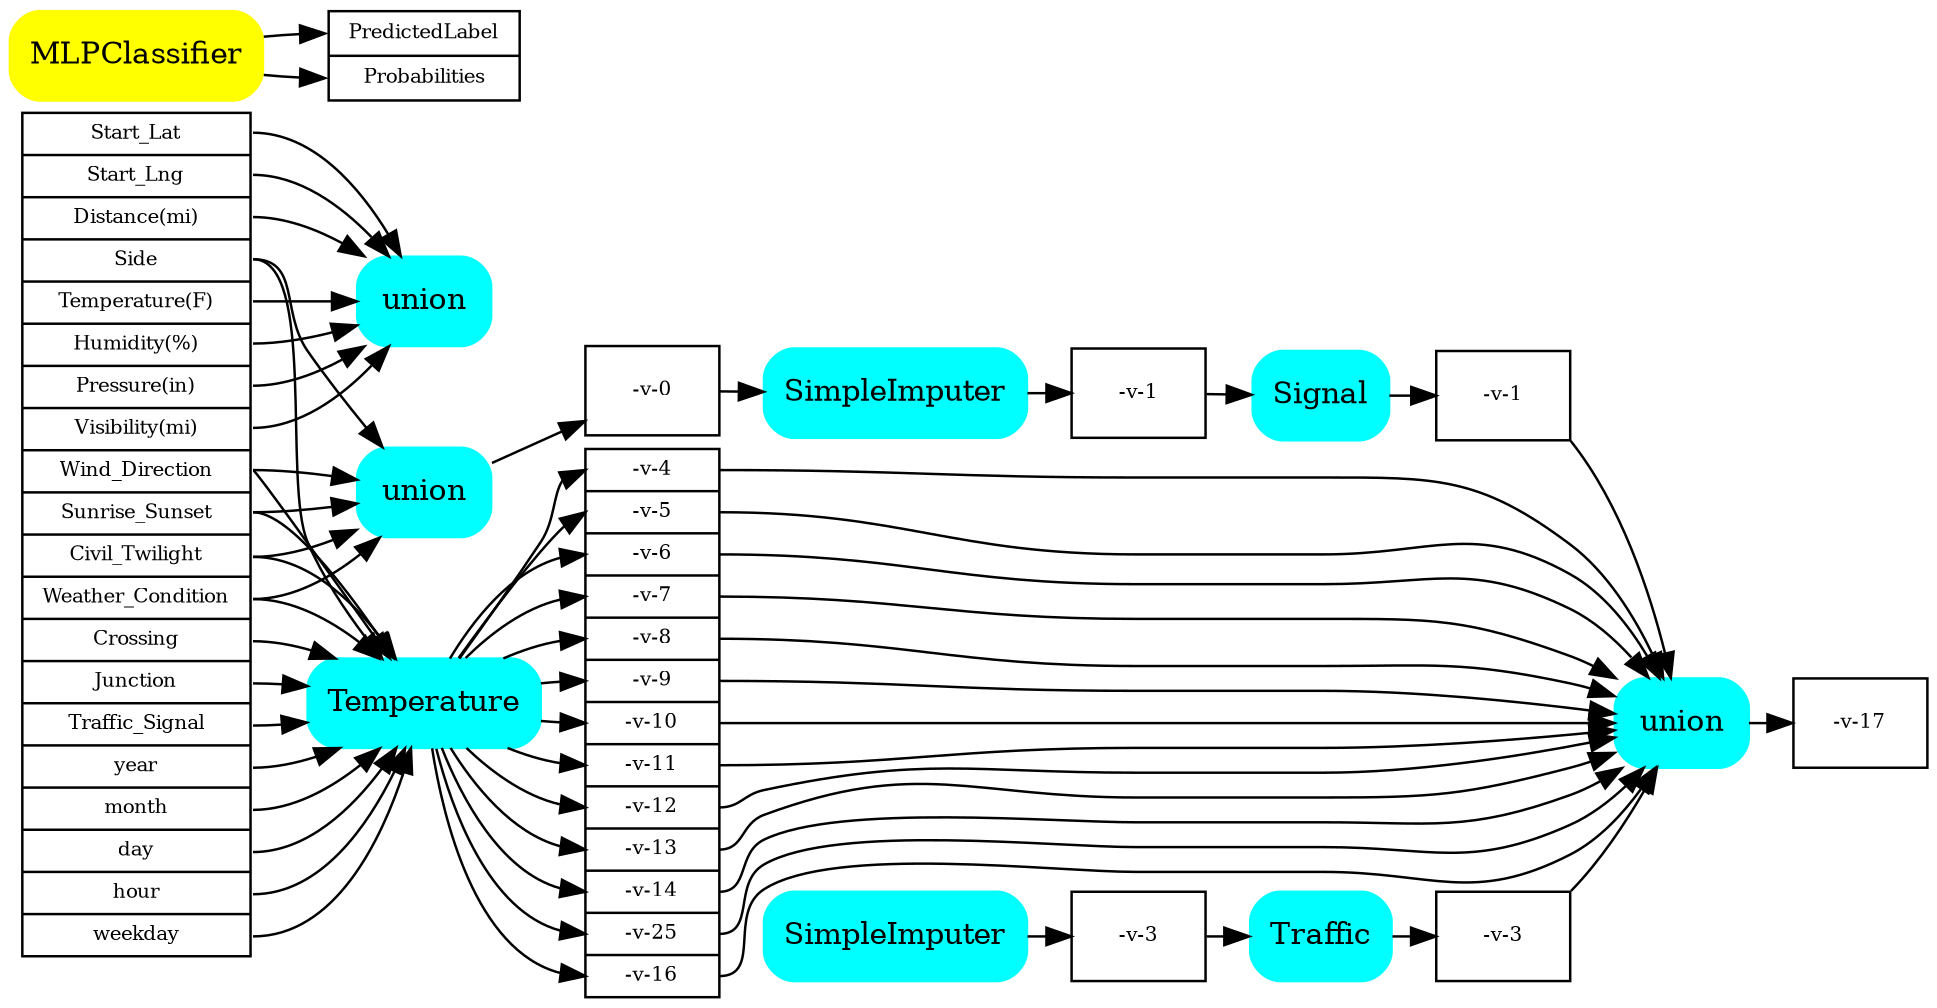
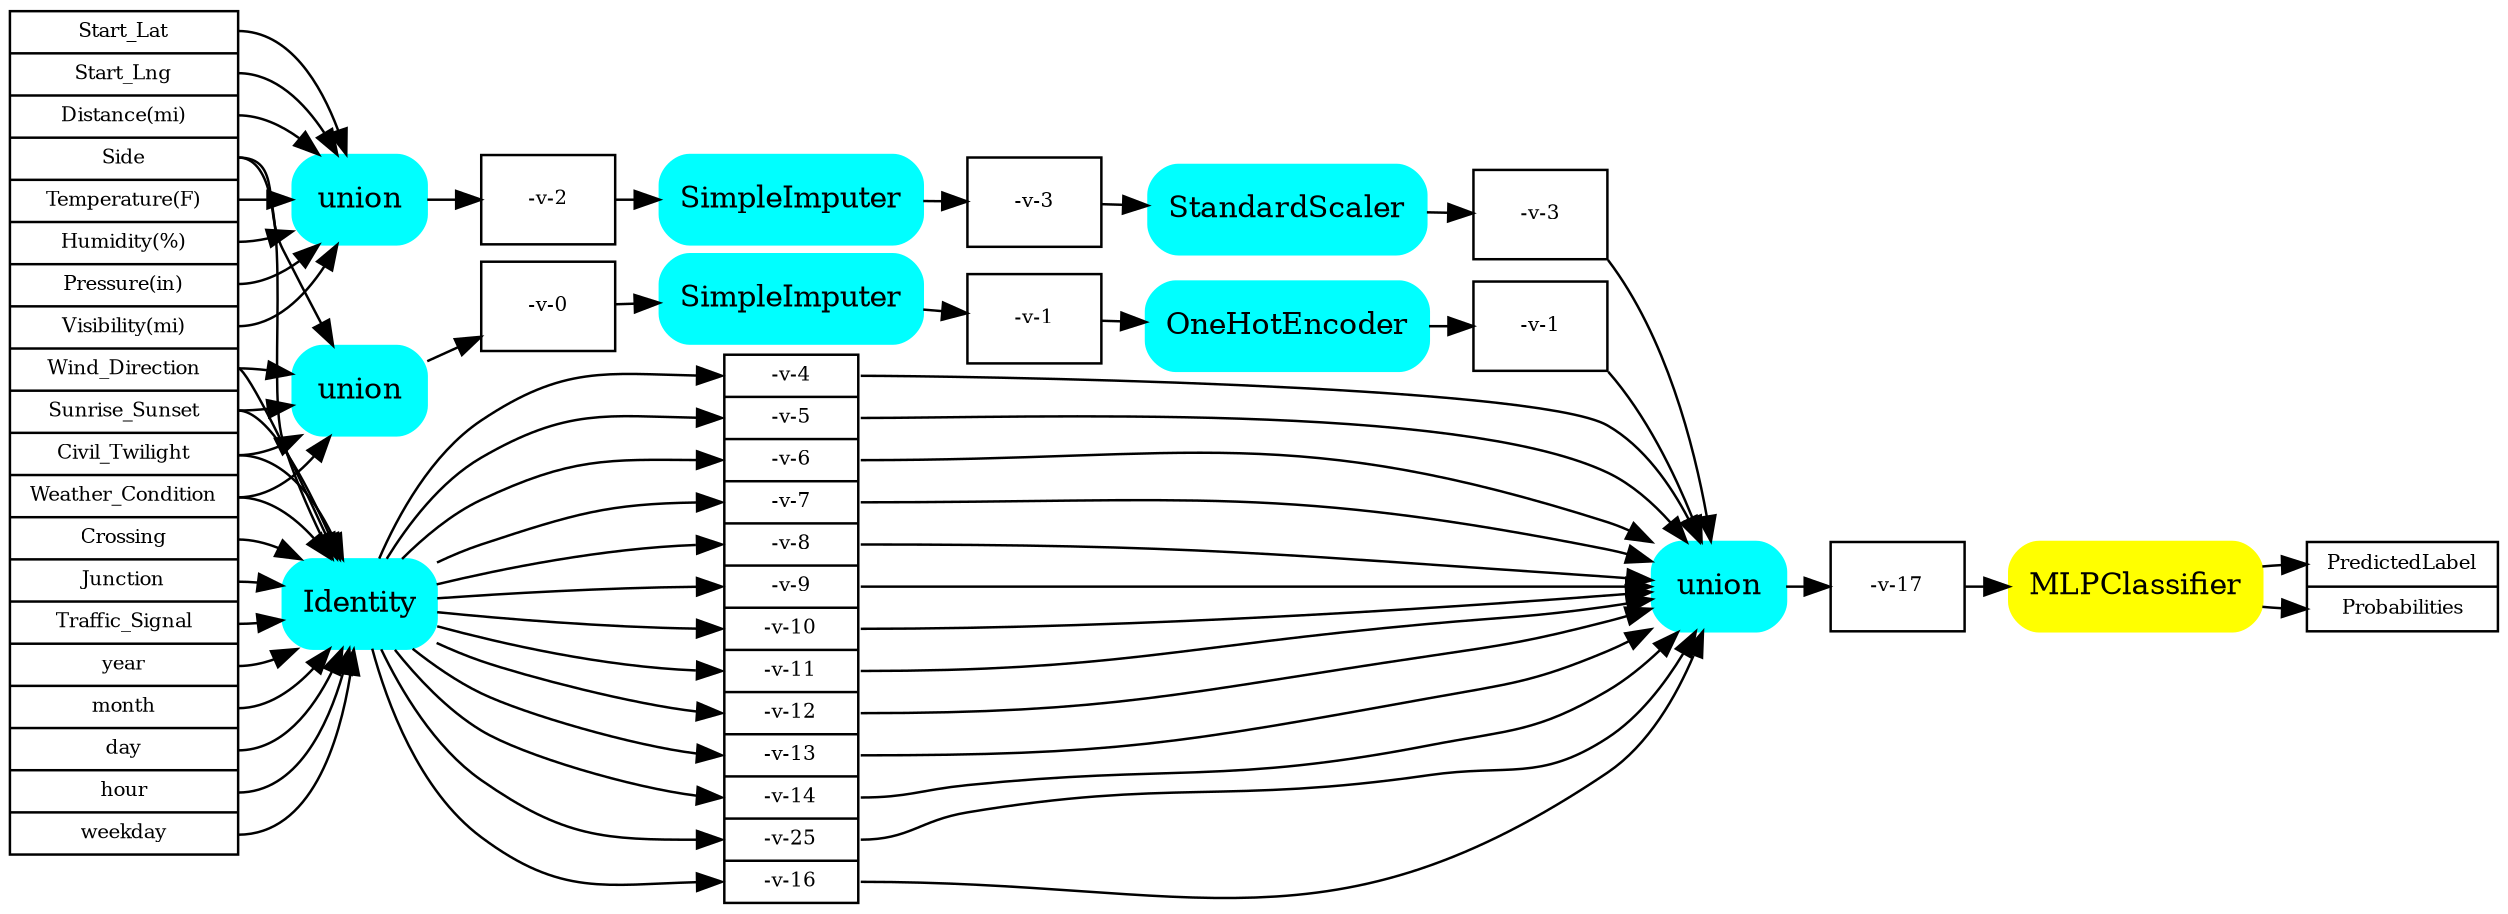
node "-v-2": added
node "Signal": label "Signal" -> "OneHotEncoder"
edge "-v-17" -> "MLPClassifier": added
node "Temperature": label "Temperature" -> "Identity"
node "Traffic": label "Traffic" -> "StandardScaler"
